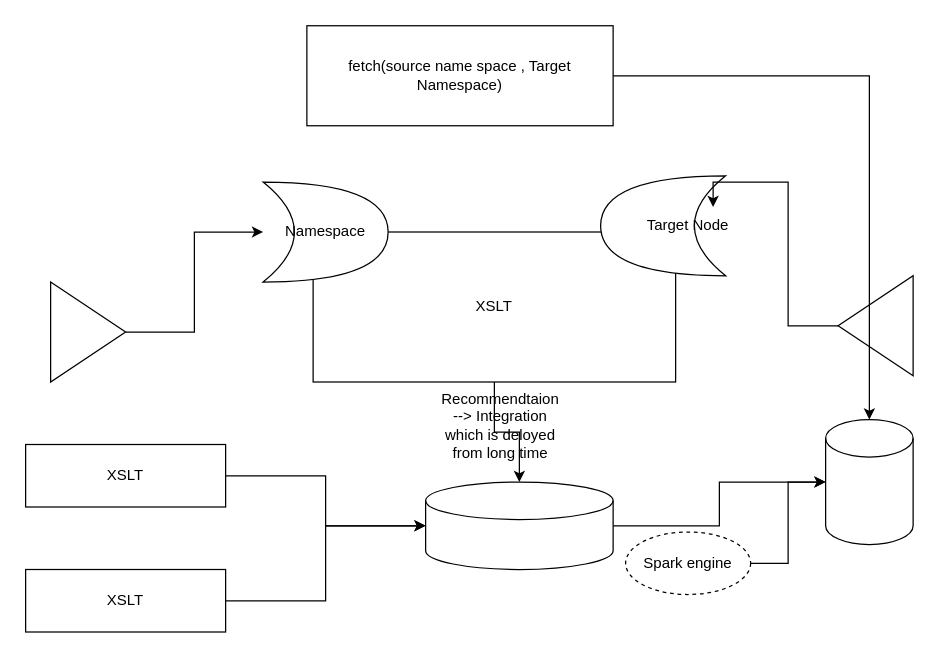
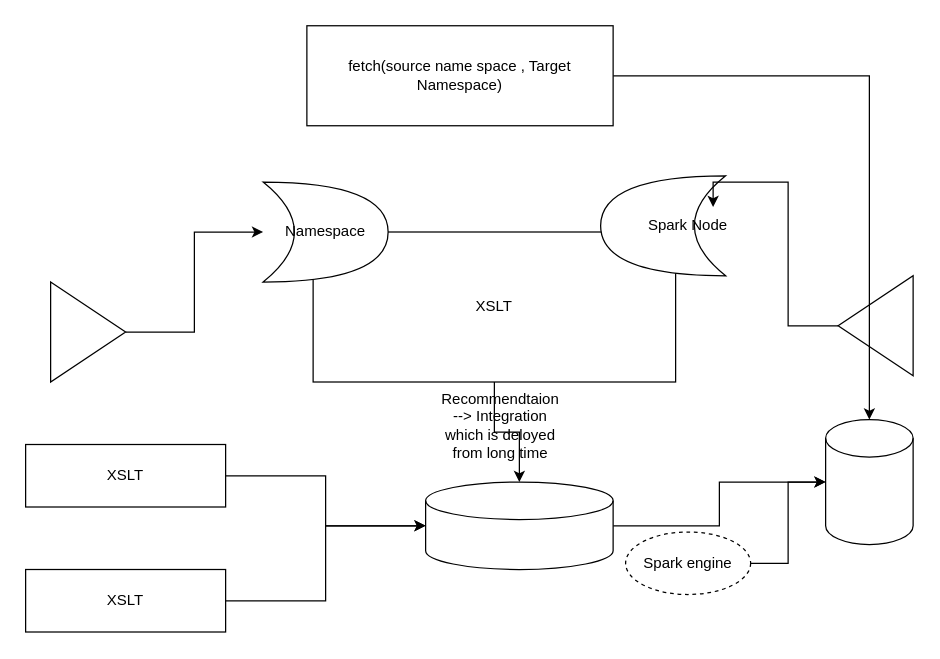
node "Target Node": label "Target Node" -> "Spark Node"
